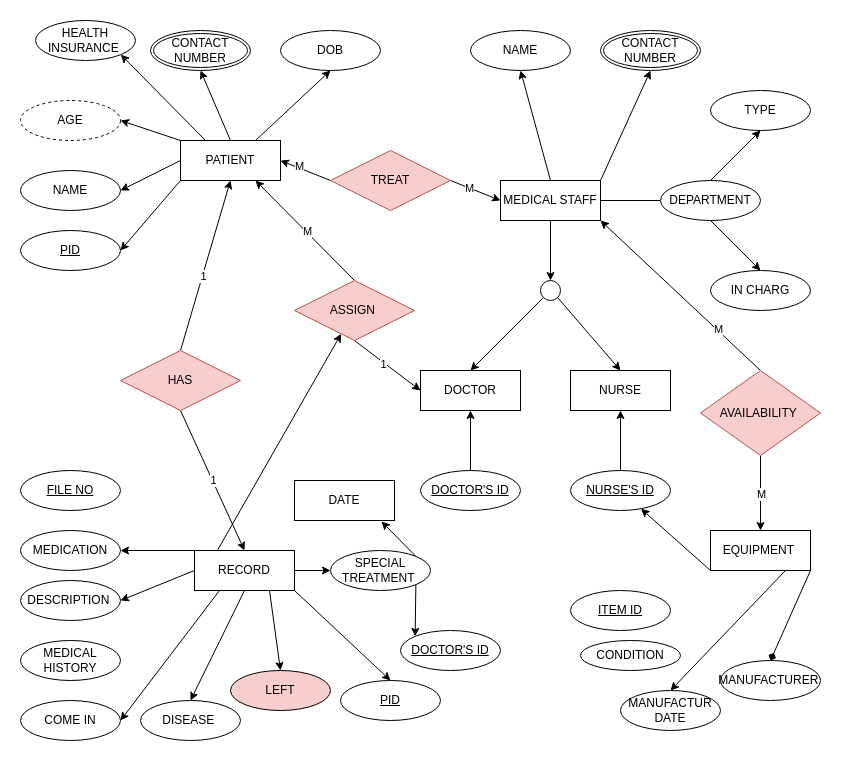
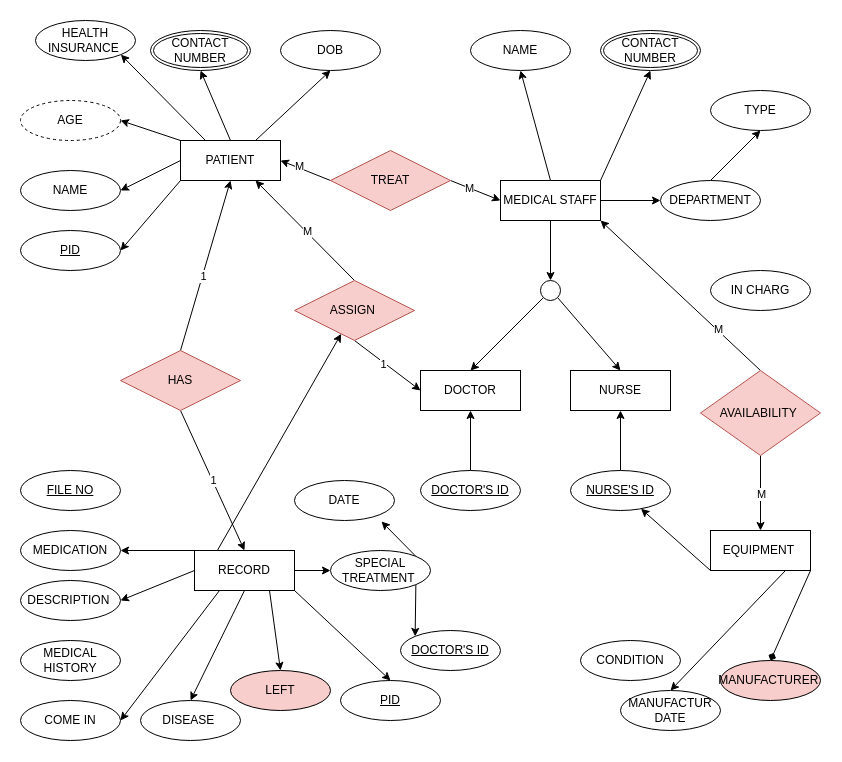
edge "MEDICAL STAFF" -- "DEPARTMENT": arrowhead none -> classic
edge "DEPARTMENT" -> "IN CHARG": removed
node "DATE": shape rectangle -> ellipse
node "ITEM ID": removed
node "CONDITION": size 100x30 -> 100x40
node "MANUFACTURER": fillcolor #ffffff -> #f8cecc
